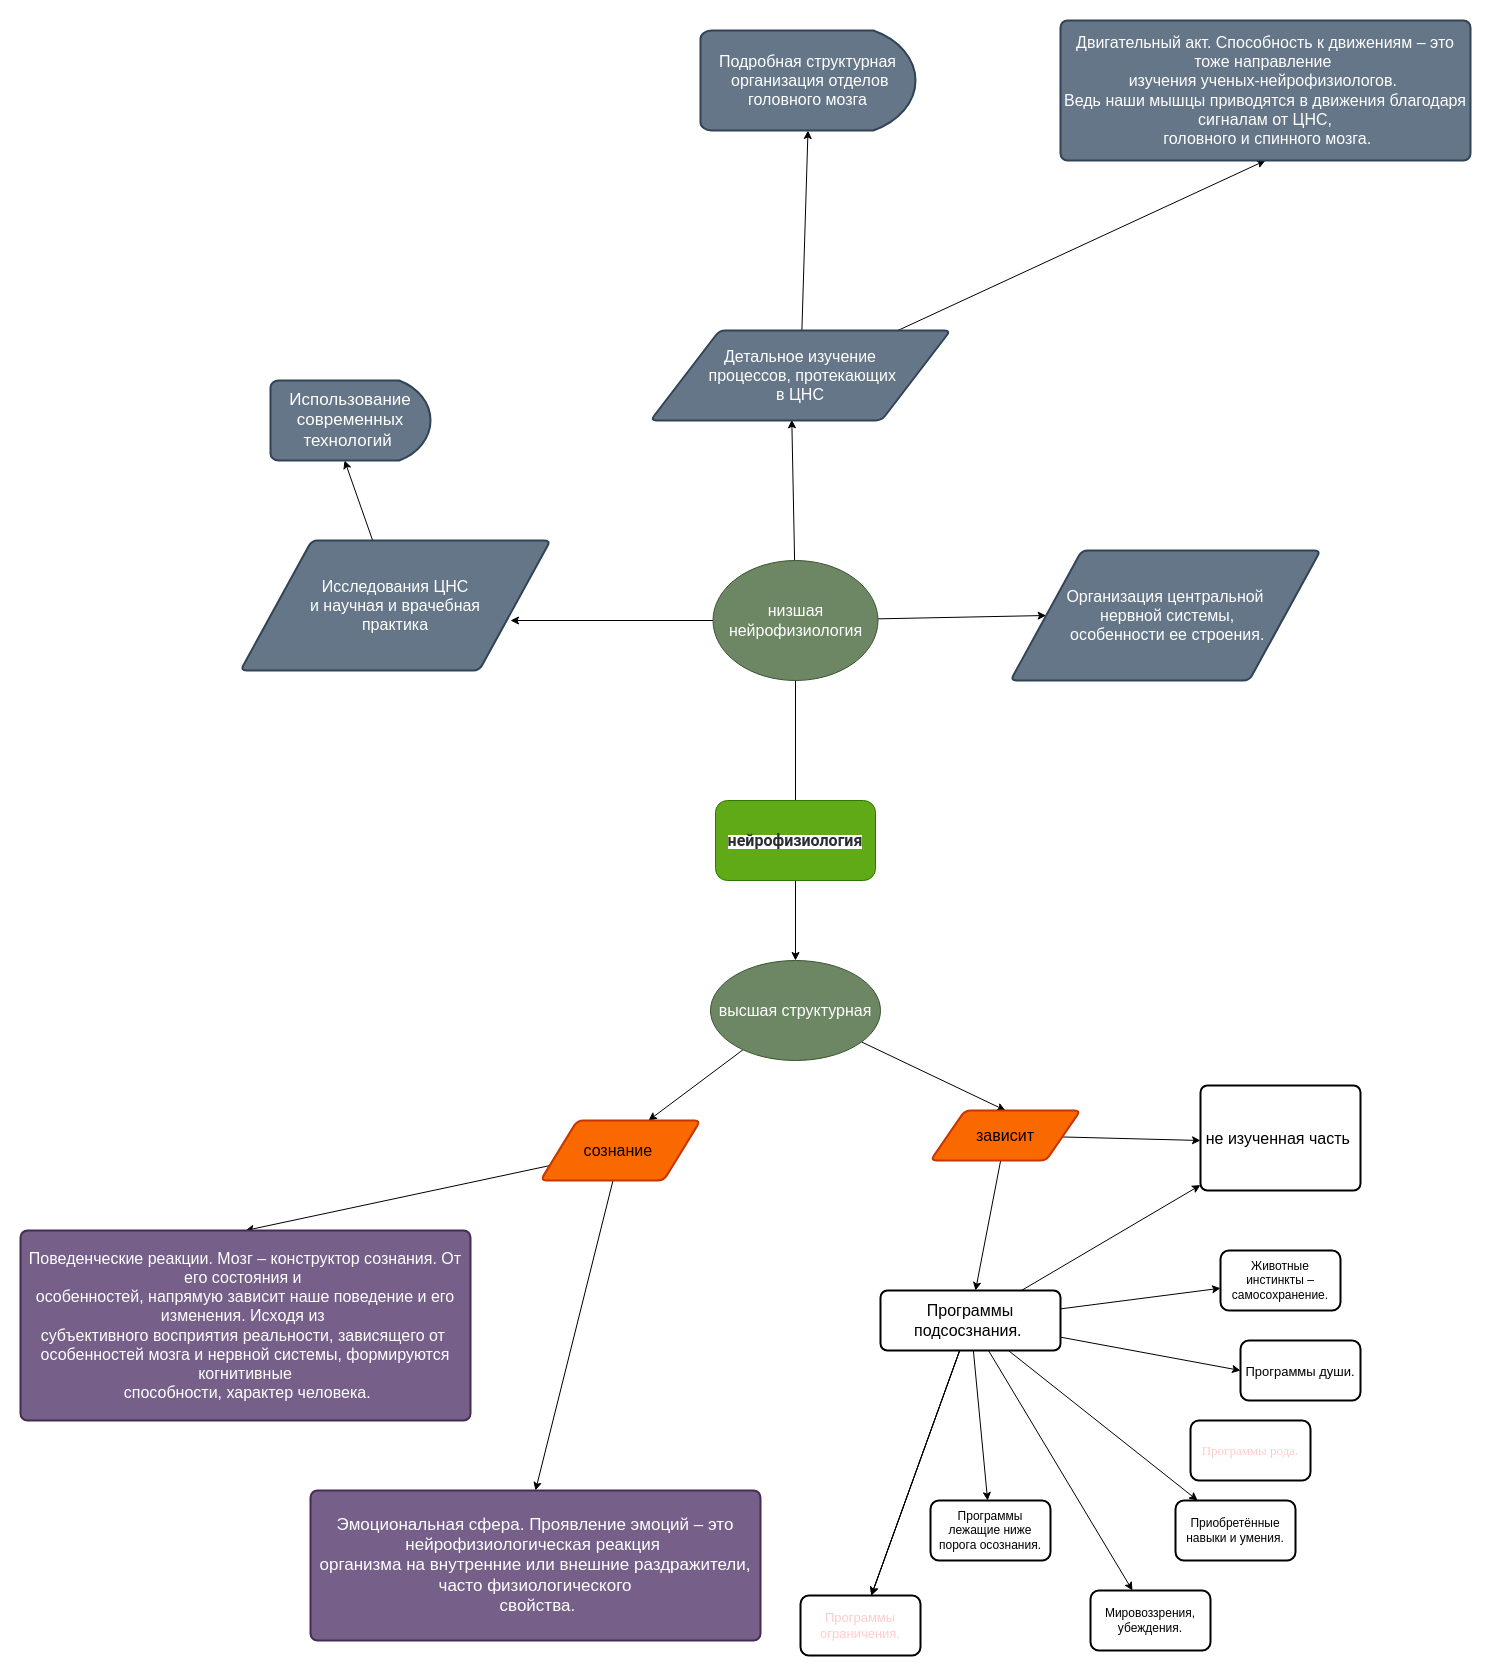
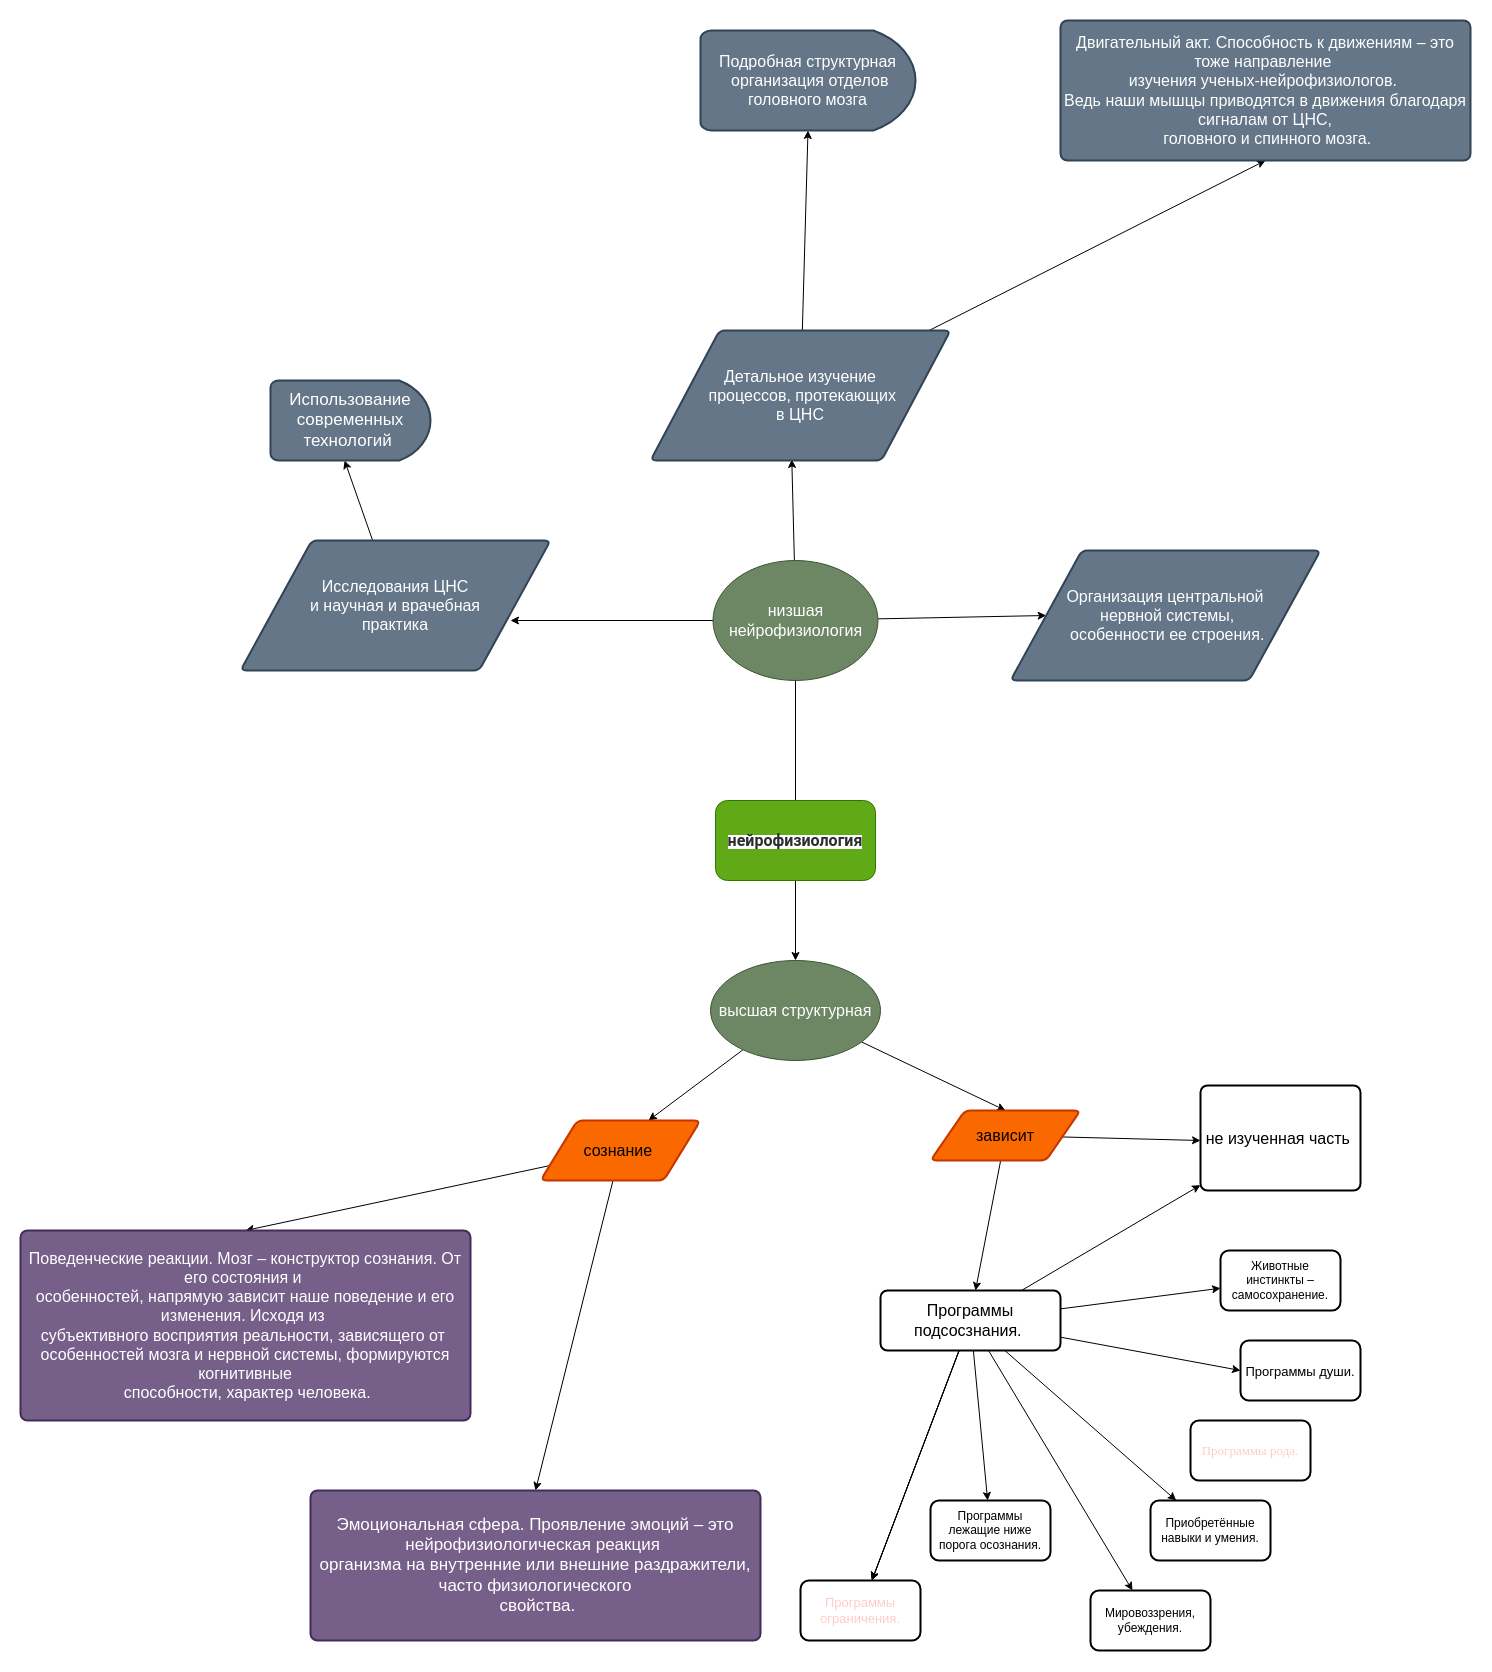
node "Детальное изучение процессов, протекающих в ЦНС": size 300x90 -> 300x130
node "Приобретённые навыки и умения.": moved (1236, 1531) -> (1211, 1531)
node "Программы ограничения.": moved (861, 1626) -> (861, 1611)
